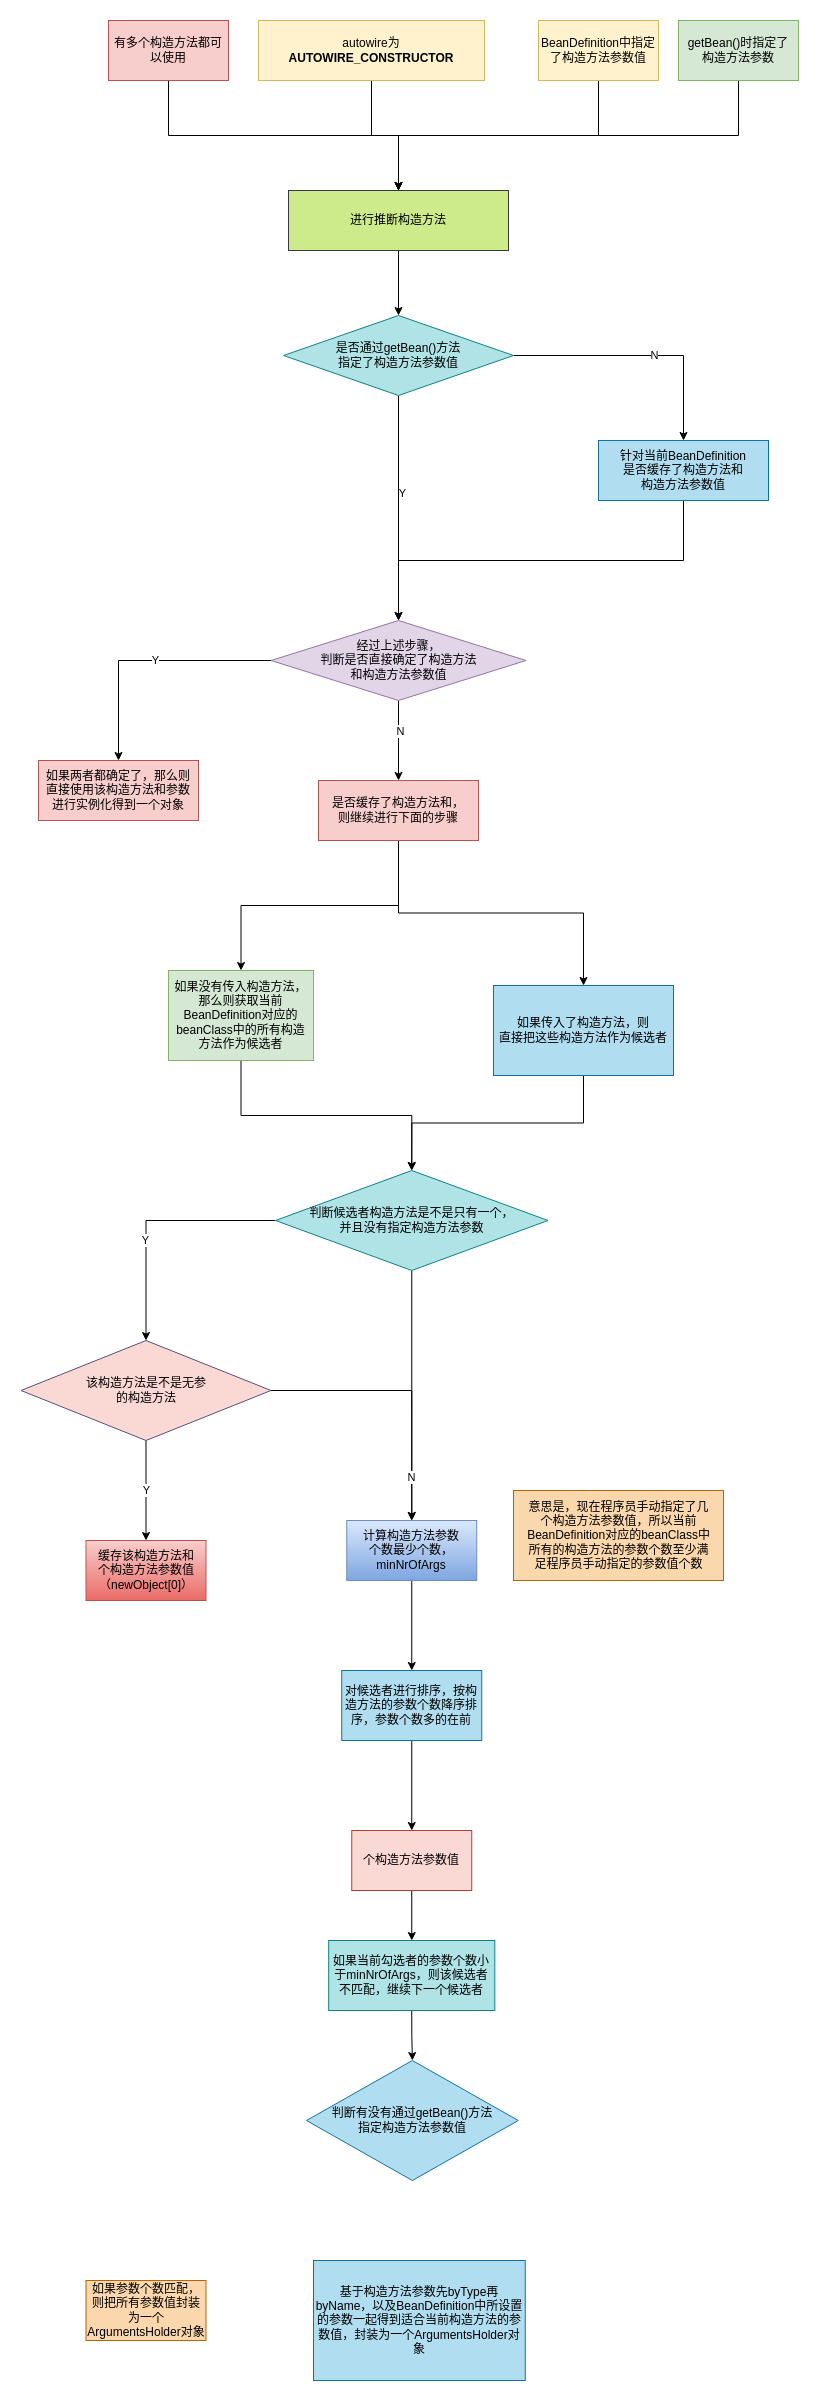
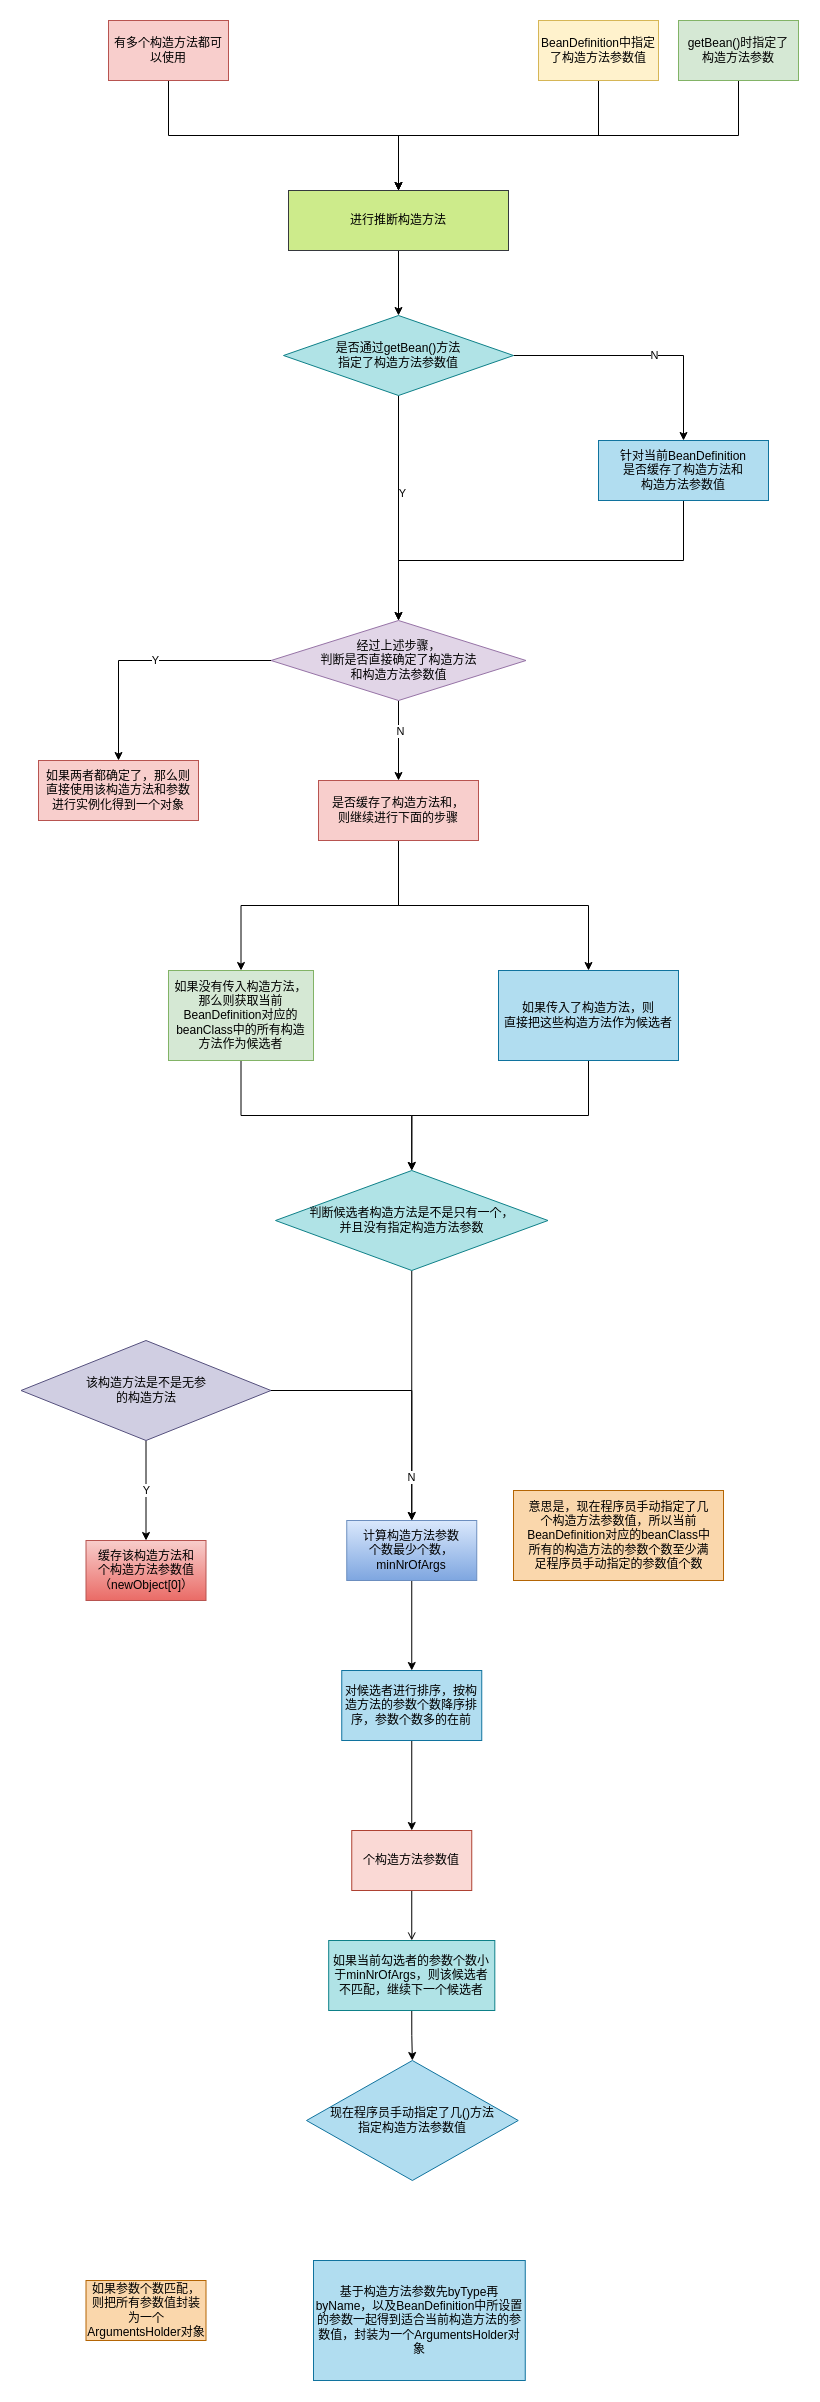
node "autowire为 AUTOWIRE_CONSTRUCTOR": removed
edge "autowire为 AUTOWIRE_CONSTRUCTOR" -> "进行推断构造方法": removed
node "如果传入了构造方法，则 直接把这些构造方法作为候选者": moved (584, 1031) -> (589, 1016)
edge "判断候选者构造方法是不是只有一个， 并且没有指定构造方法参数" -> "该构造方法是不是无参 的构造方法": removed, label "Y"
node "该构造方法是不是无参 的构造方法": fillcolor #fad9d5 -> #d0cee2
edge "个构造方法参数值" -> "如果当前勾选者的参数个数小于minNrOfArgs，则该候选者不匹配，继续下一个候选者": arrowhead classic -> open
node "判断有没有通过getBean()方法 指定构造方法参数值": label "判断有没有通过getBean()方法 指定构造方法参数值" -> "现在程序员手动指定了几()方法 指定构造方法参数值"
